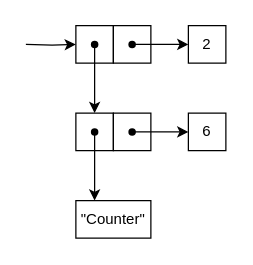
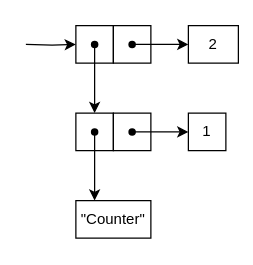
node "2": size 38x38 -> 50x38
node "6": label "6" -> "1"
